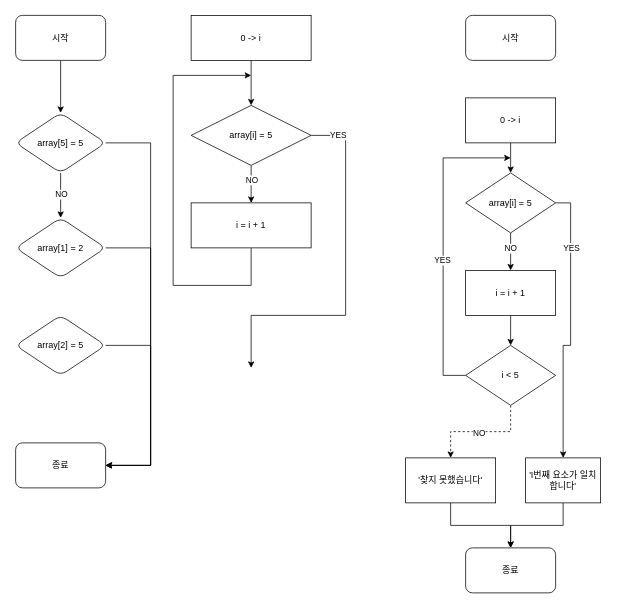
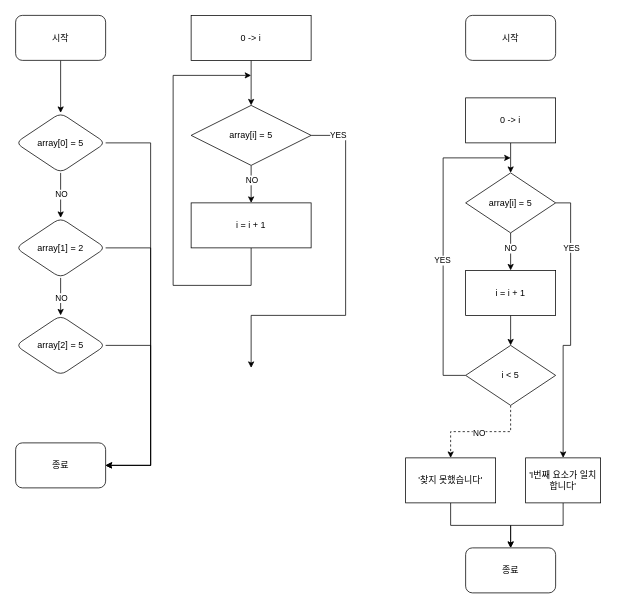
node "array[5] = 5": label "array[5] = 5" -> "array[0] = 5"
edge "array[1] = 2" -> "array[2] = 5": added, label "NO"
